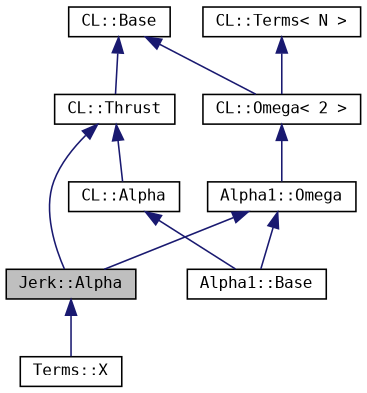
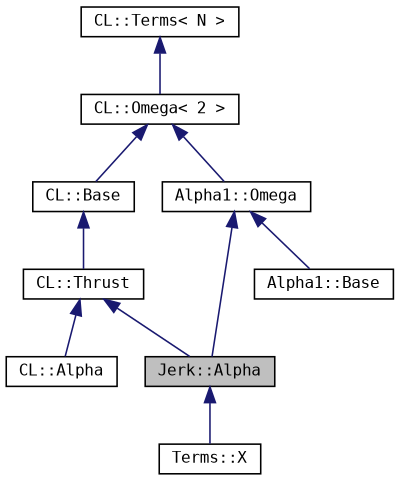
edge "CL::Omega< 2 >" -> "CL::Base": reversed
edge "Alpha1::Base" -> "CL::Alpha": removed
